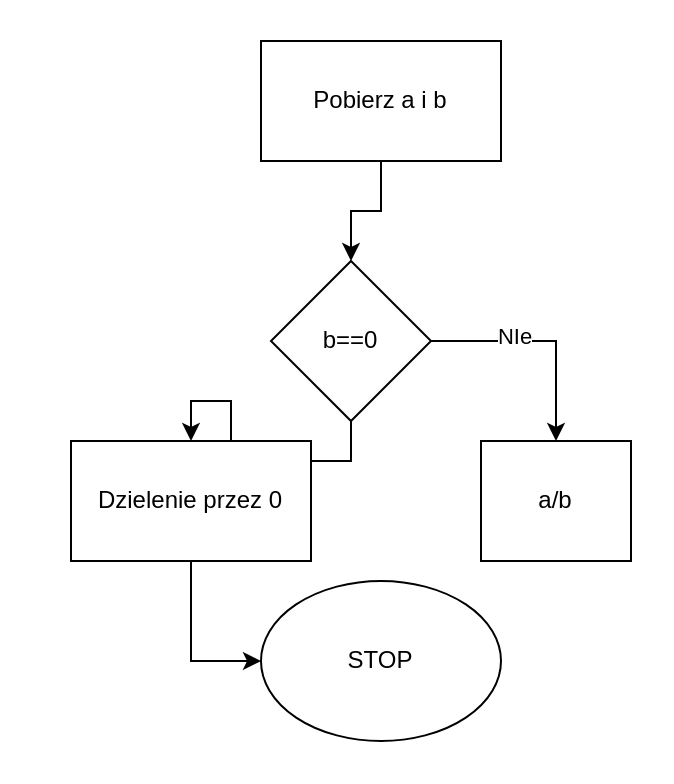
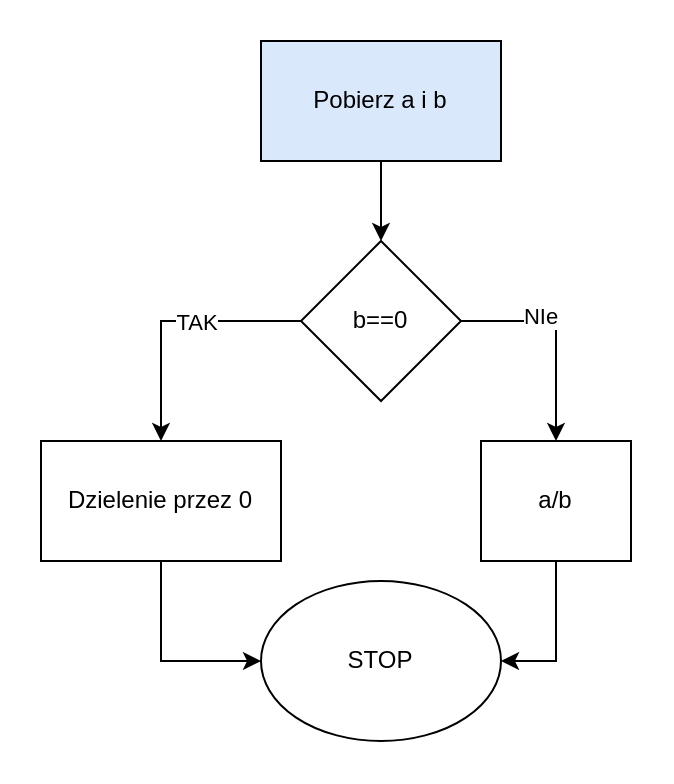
node "Pobierz a i b": fillcolor #ffffff -> #dae8fc
node "b==0": moved (351, 341) -> (381, 321)
node "Dzielenie przez 0": moved (191, 501) -> (161, 501)
edge "a/b" -> "STOP": added
